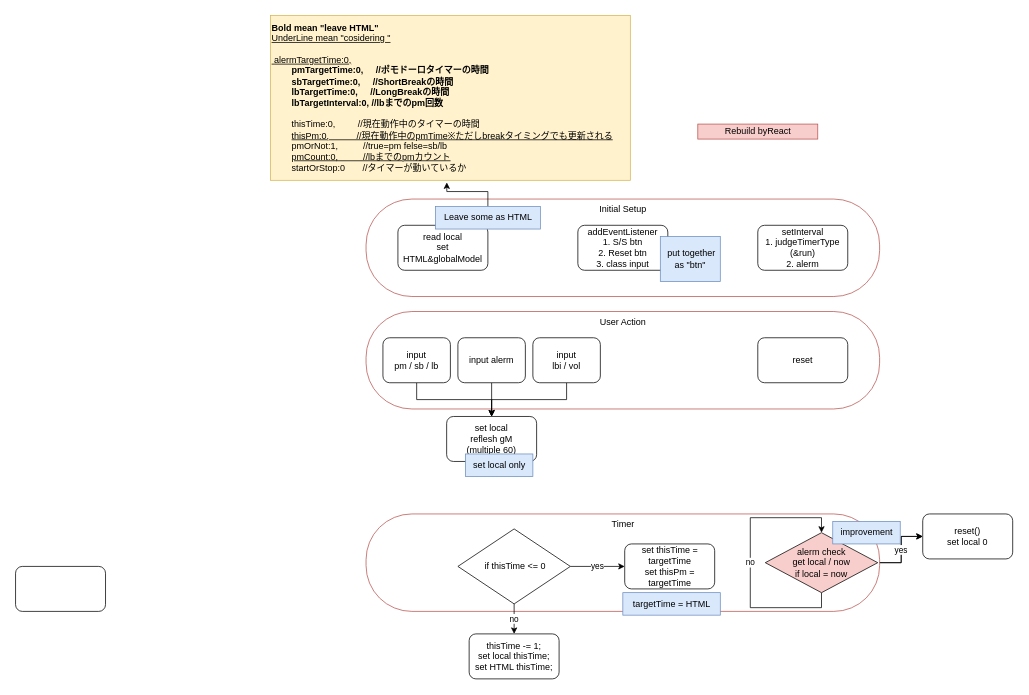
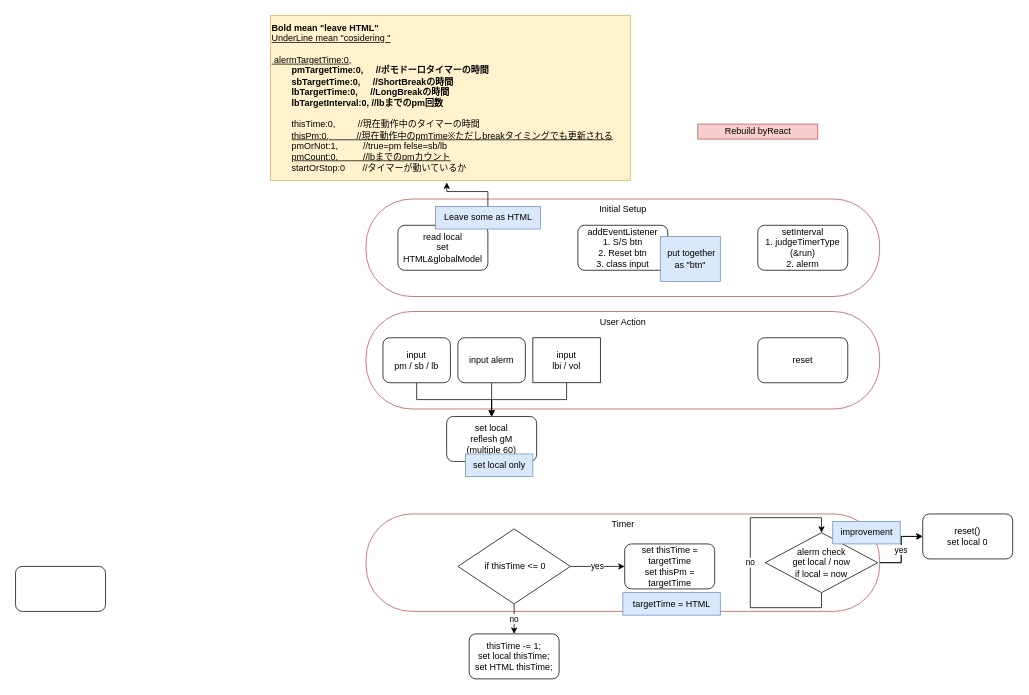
node "input lbi / vol": shape rounded rectangle -> rectangle
node "alerm check get local / now if local = now": fillcolor #f8cecc -> #ffffff
